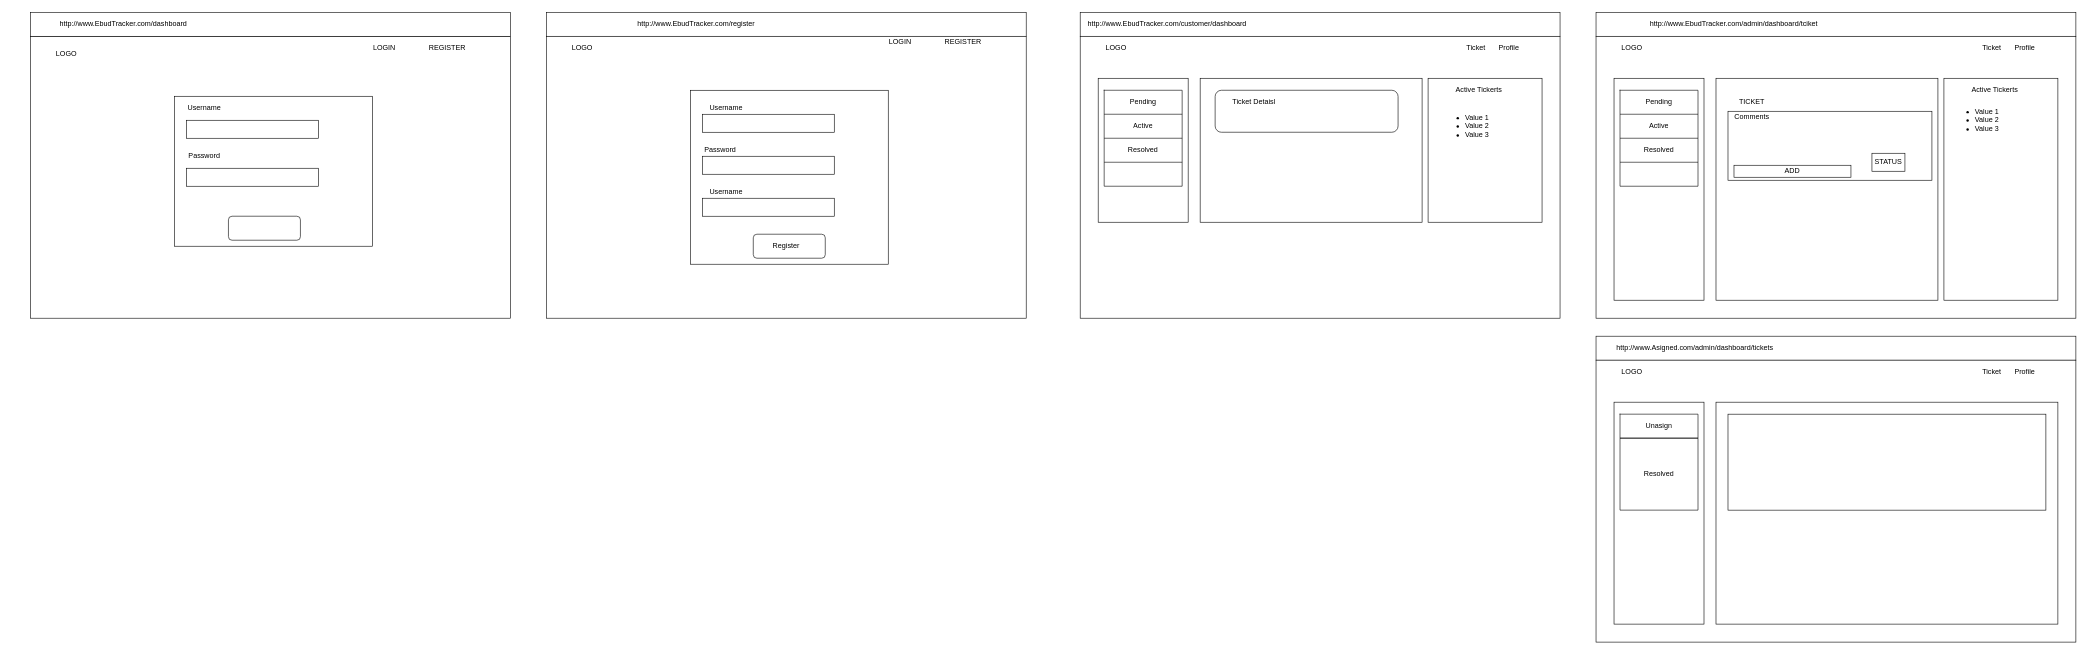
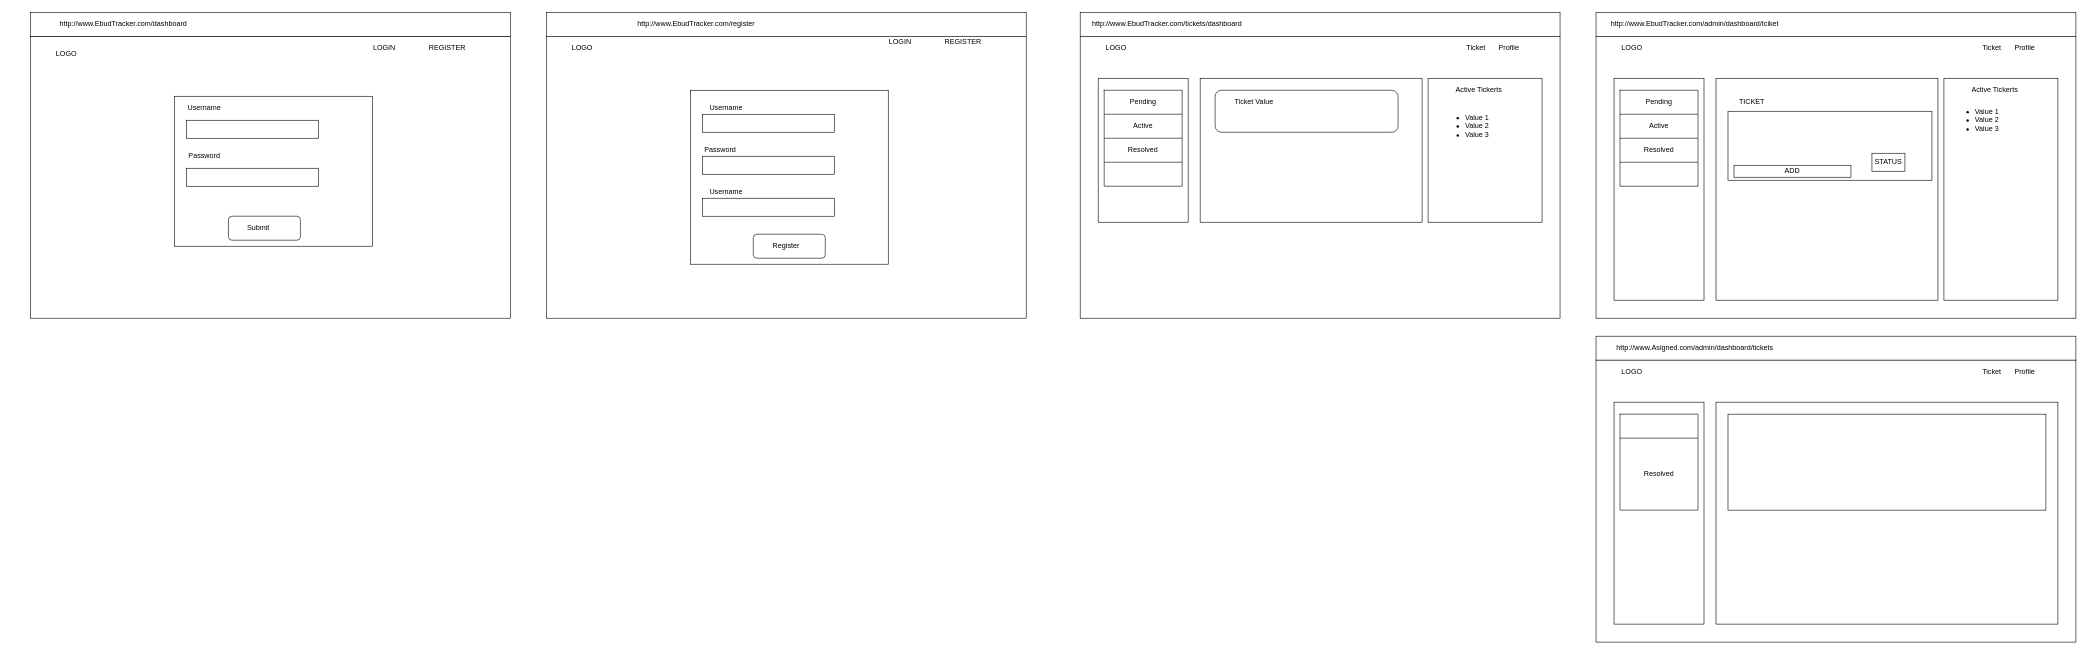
node "http://www.EbudTracker.com/customer/dashboard": label "http://www.EbudTracker.com/customer/dashboard" -> "http://www.EbudTracker.com/tickets/dashboard"
node "http://www.EbudTracker.com/admin/dashboard/tciket": moved (1734, 24) -> (1695, 24)
node "Ticket Detaisl": label "Ticket Detaisl" -> "Ticket Value"
node "Comments": removed
node "Submit": added
node "Unasign": removed
